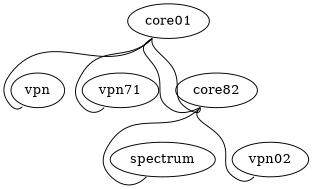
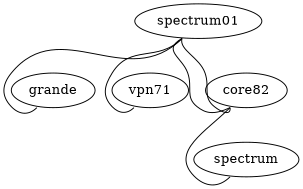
node "core01": label "core01" -> "spectrum01"
node "vpn": label "vpn" -> "grande"
node "vpn02": removed
